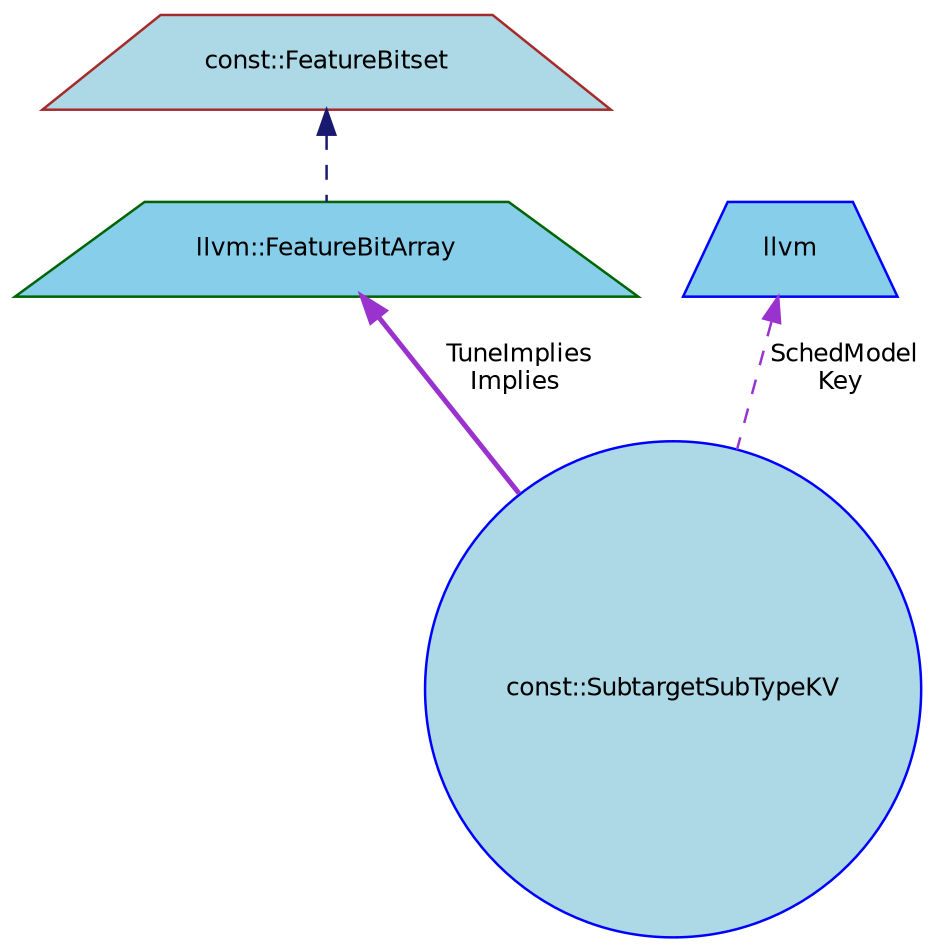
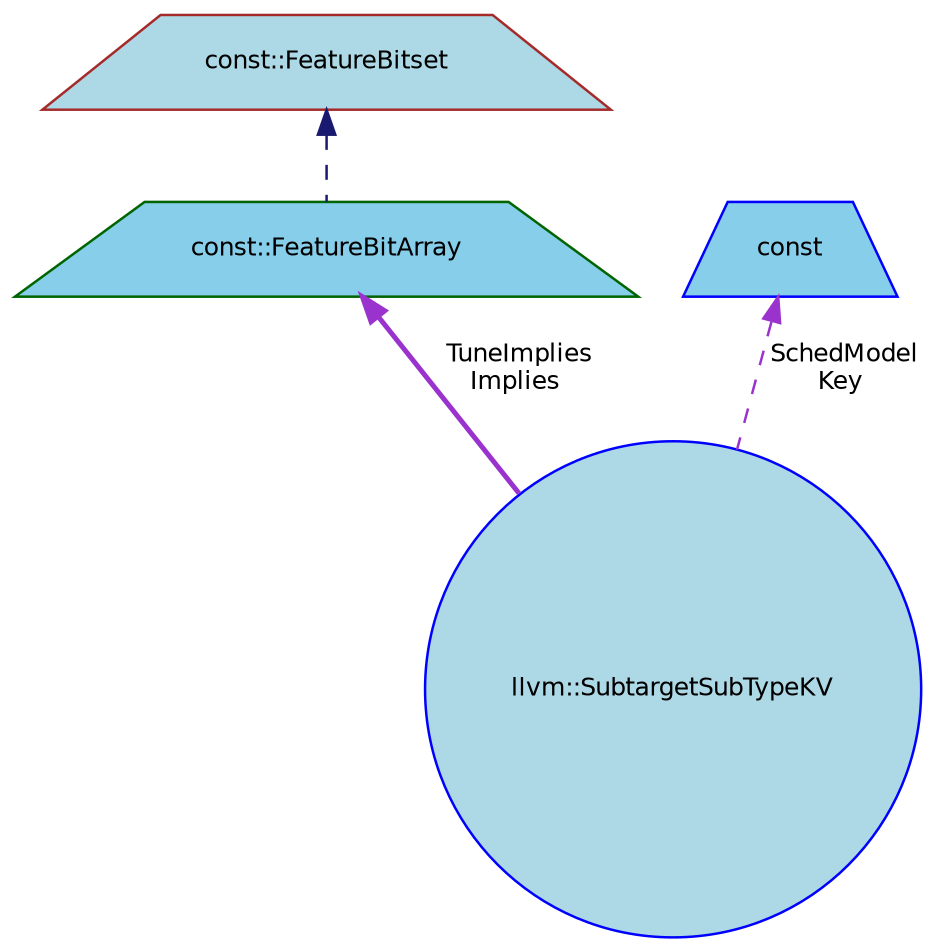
node "llvm::FeatureBitArray": label "llvm::FeatureBitArray" -> "const::FeatureBitArray"
node "llvm": label "llvm" -> "const"
node "const::SubtargetSubTypeKV": label "const::SubtargetSubTypeKV" -> "llvm::SubtargetSubTypeKV"
